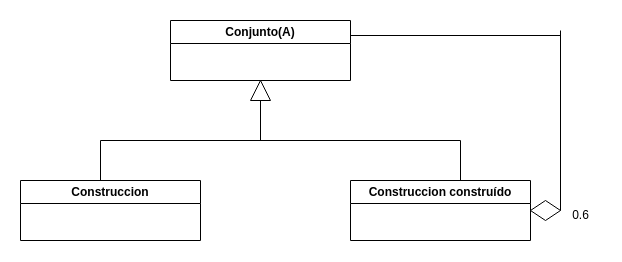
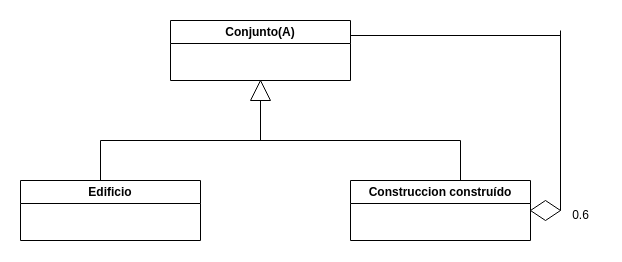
node "Construccion": label "Construccion" -> "Edificio"
